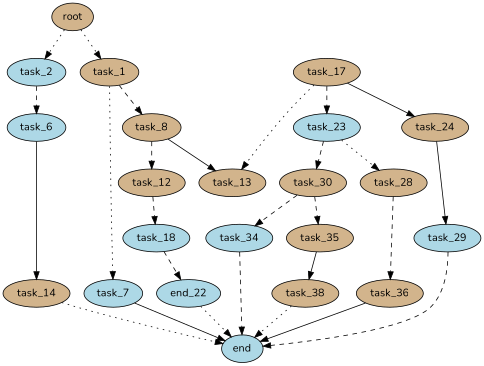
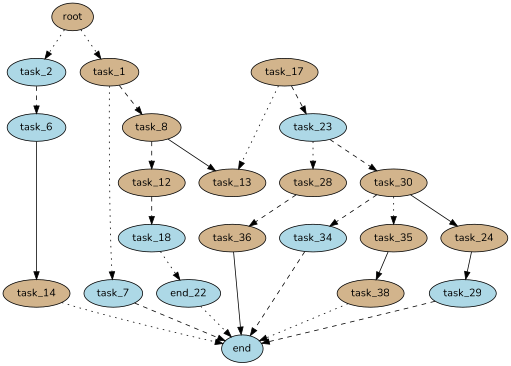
edge "task_17" -> "task_24": now "task_30" -> "task_24"
edge "task_30" -> "task_35": style dashed -> dotted
edge "task_18" -> "end_22": style dashed -> dotted
edge "task_7" -> "end": style solid -> dashed
